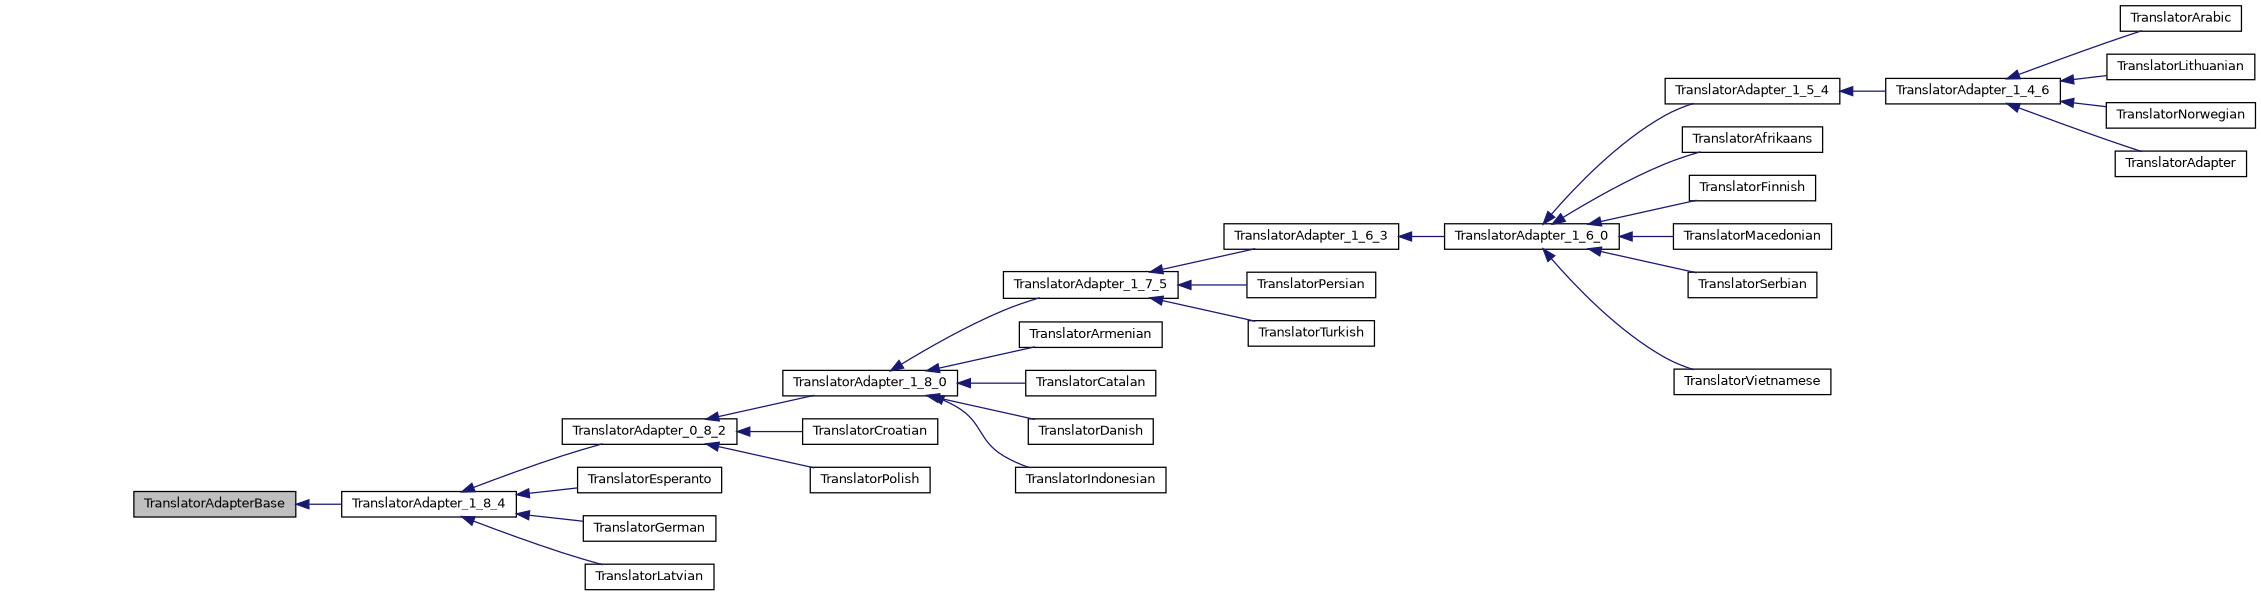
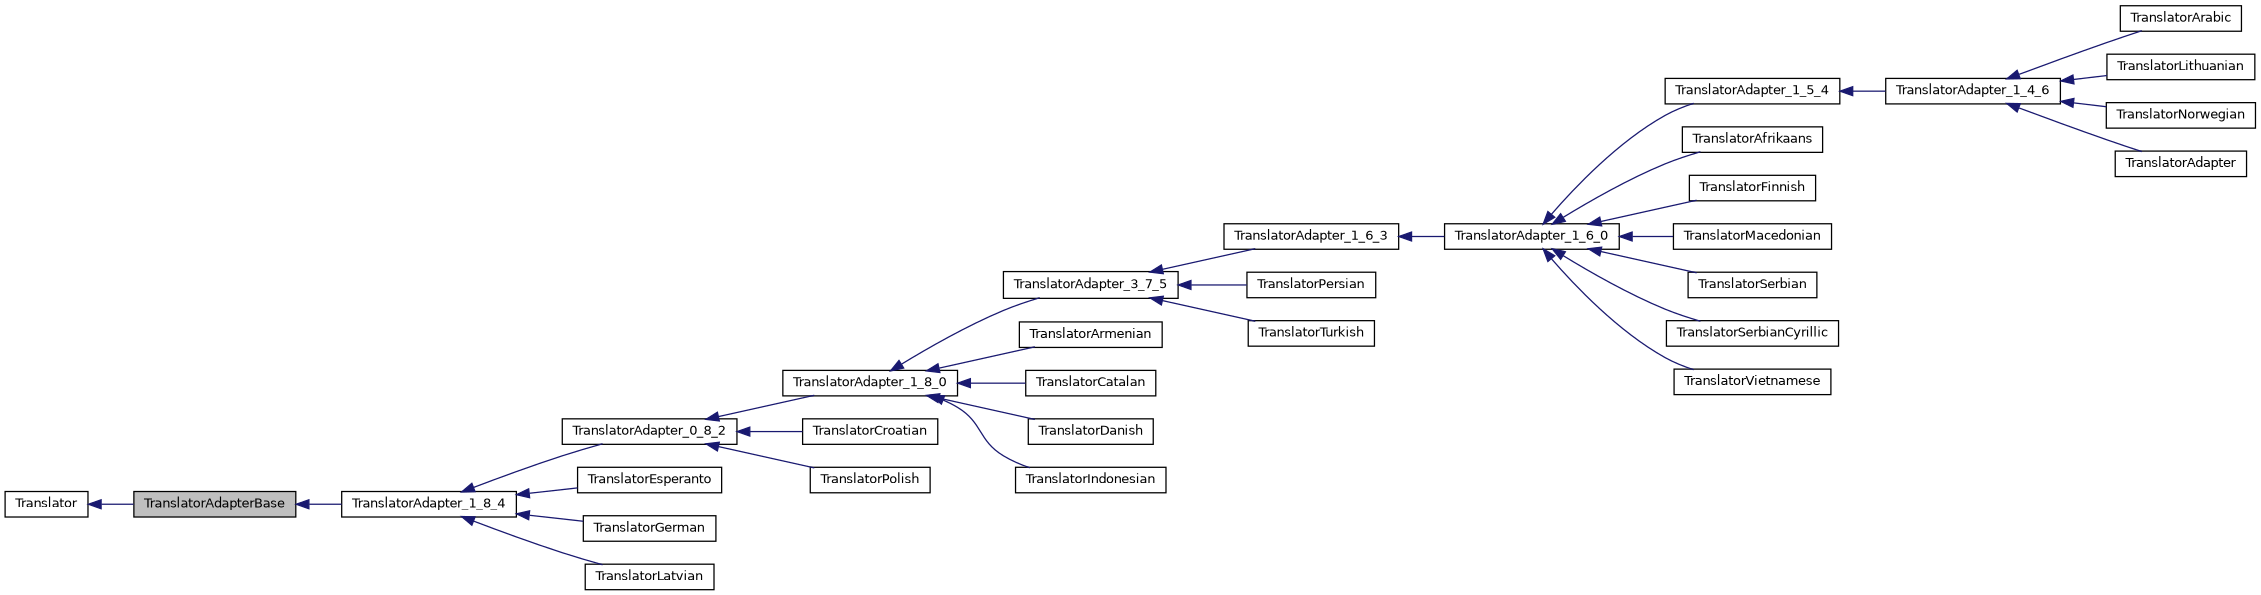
node "TranslatorAdapter_1_7_5": label "TranslatorAdapter_1_7_5" -> "TranslatorAdapter_3_7_5"
node "TranslatorSerbianCyrillic": added
node "Translator": added
